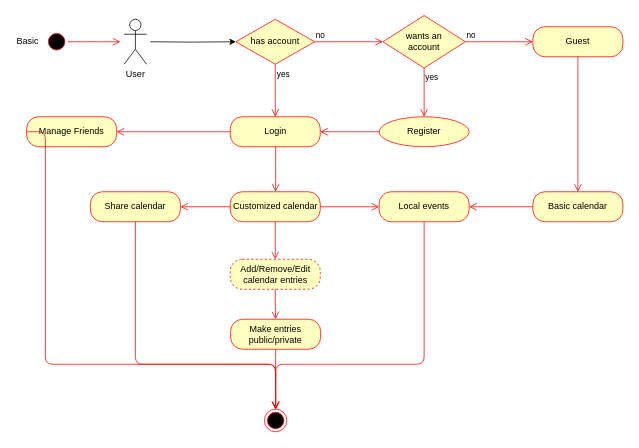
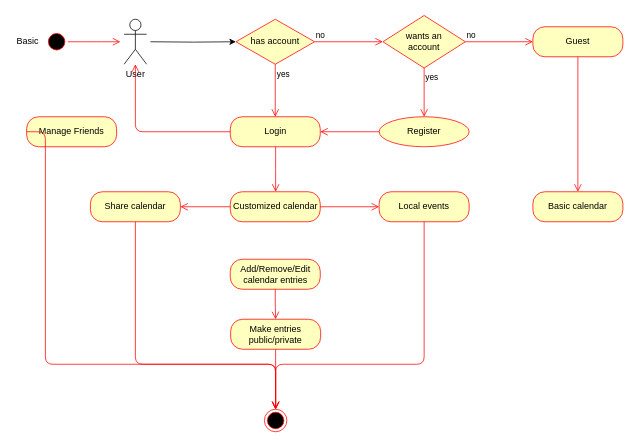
edge "Login" -> "Manage Friends": now "Login" -> "User"
edge "Basic calendar" -> "Local events": removed
edge "Customized calendar" -> "Add/Remove/Edit calendar entries": removed
node "Add/Remove/Edit calendar entries": style dashed -> solid
